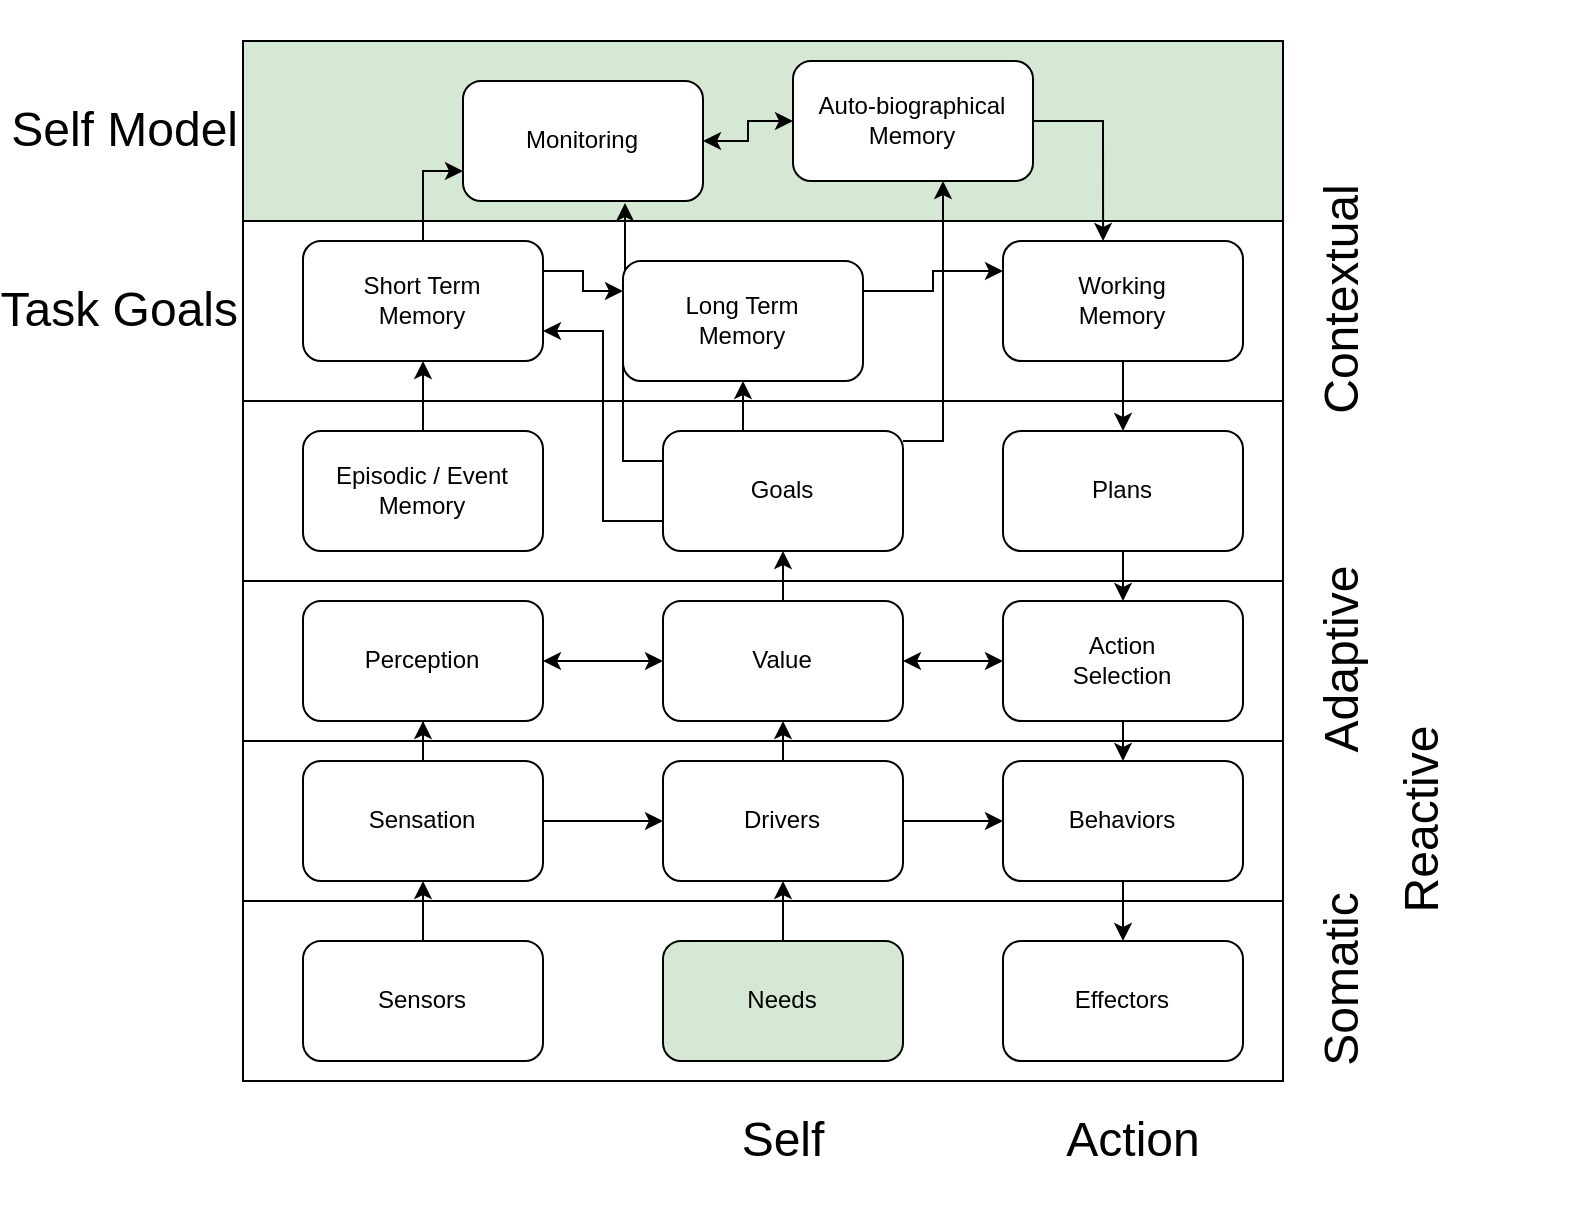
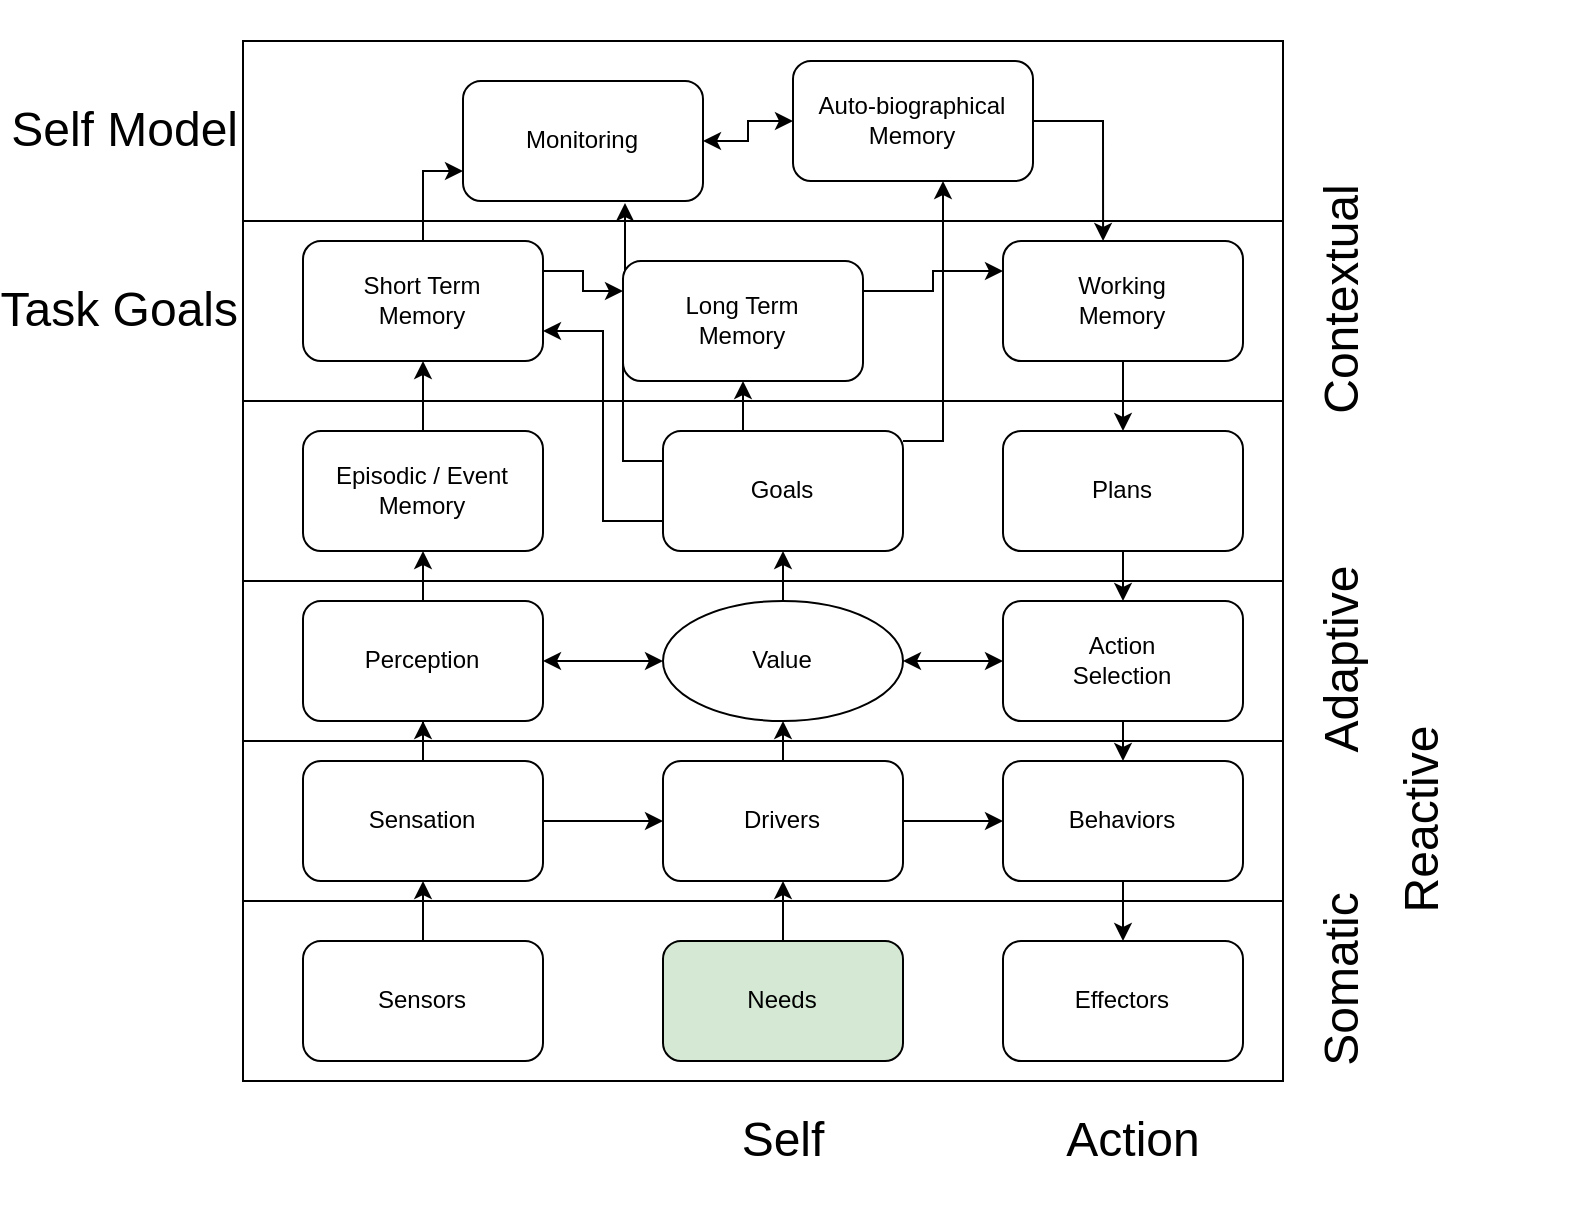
node "Self Model": fillcolor #d5e8d4 -> #ffffff
edge "Perception" -> "Episodic / Event Memory": added
node "Value": shape rounded rectangle -> ellipse
